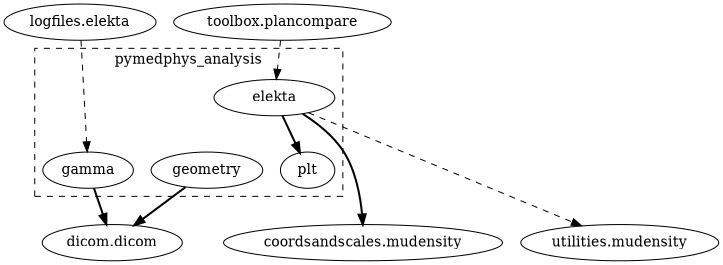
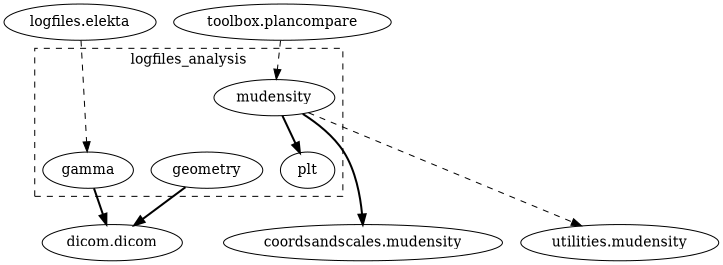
cluster "pymedphys_analysis": label "pymedphys_analysis" -> "logfiles_analysis"
node "elekta": label "elekta" -> "mudensity"
